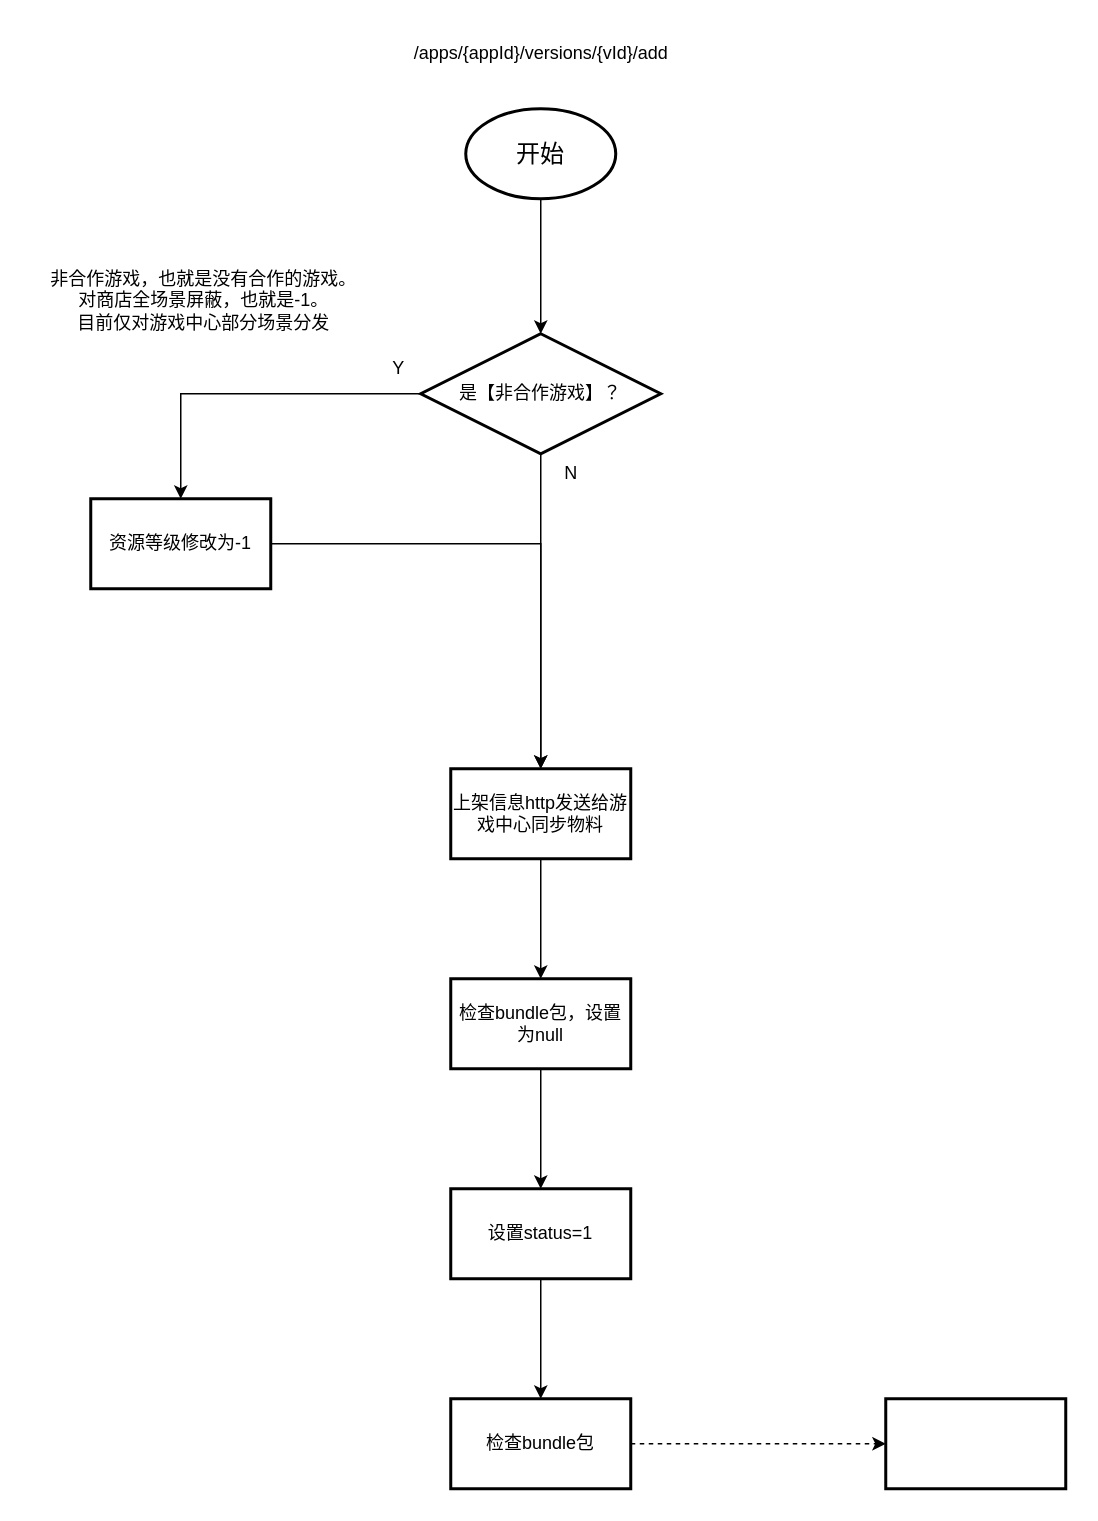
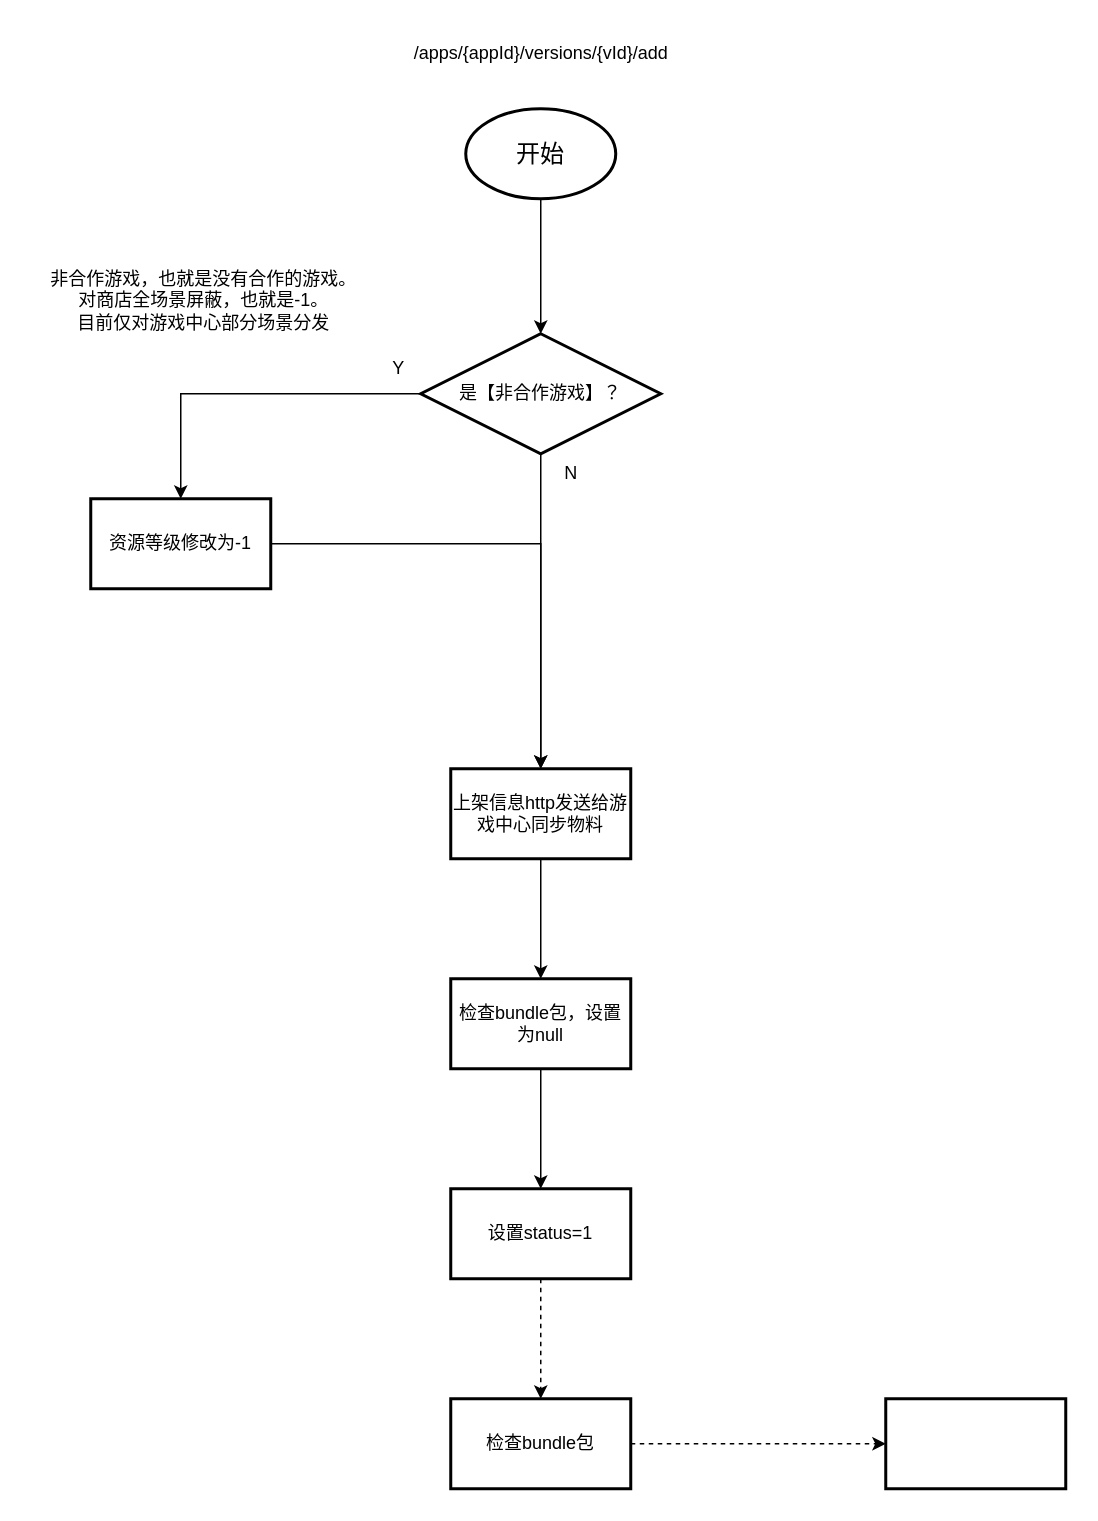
edge "设置status=1" -> "检查bundle包": style solid -> dashed
